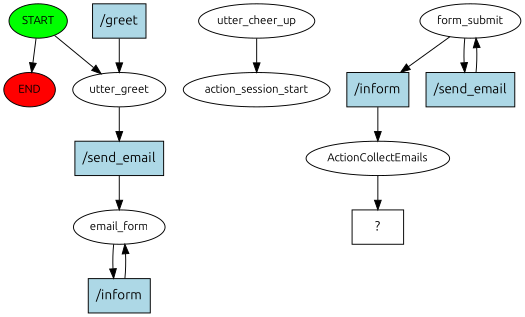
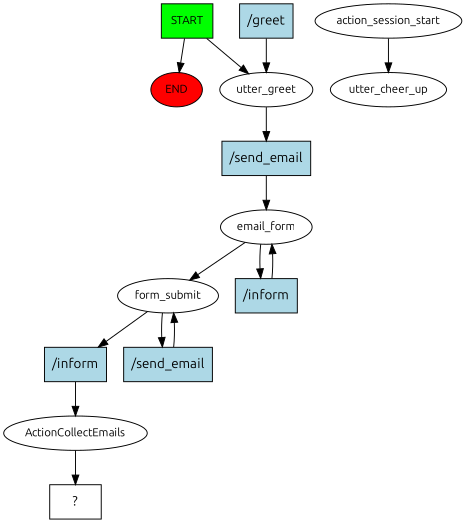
node "START": shape ellipse -> box
edge "utter_cheer_up" -> "action_session_start": reversed
edge "email_form" -> "form_submit": added
